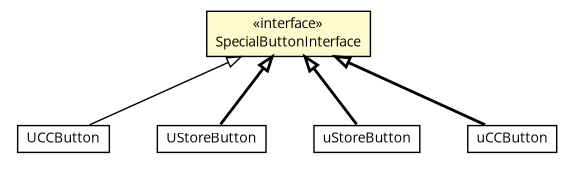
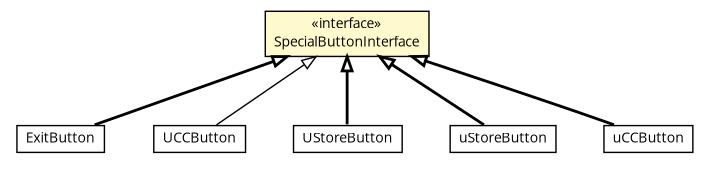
node "ExitButton": added
